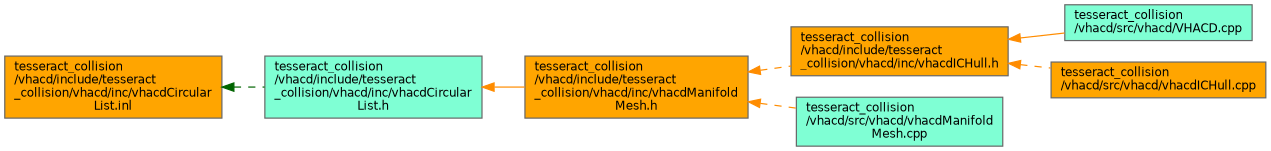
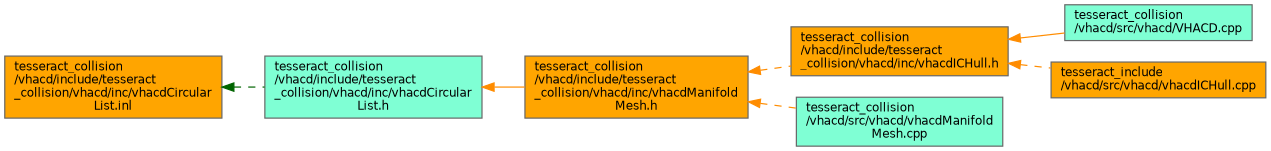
node "tesseract_collision /vhacd/src/vhacd/vhacdICHull.cpp": label "tesseract_collision /vhacd/src/vhacd/vhacdICHull.cpp" -> "tesseract_include /vhacd/src/vhacd/vhacdICHull.cpp"
